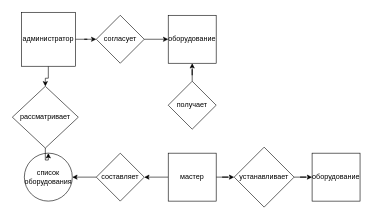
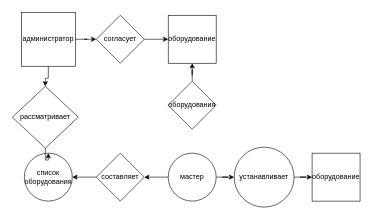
node "получает": label "получает" -> "оборудования"
node "мастер": shape rectangle -> ellipse
node "устанавливает": shape diamond -> ellipse
